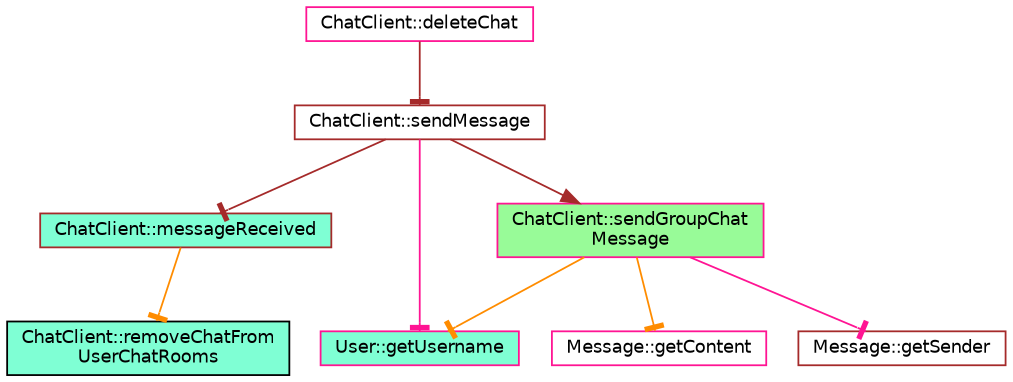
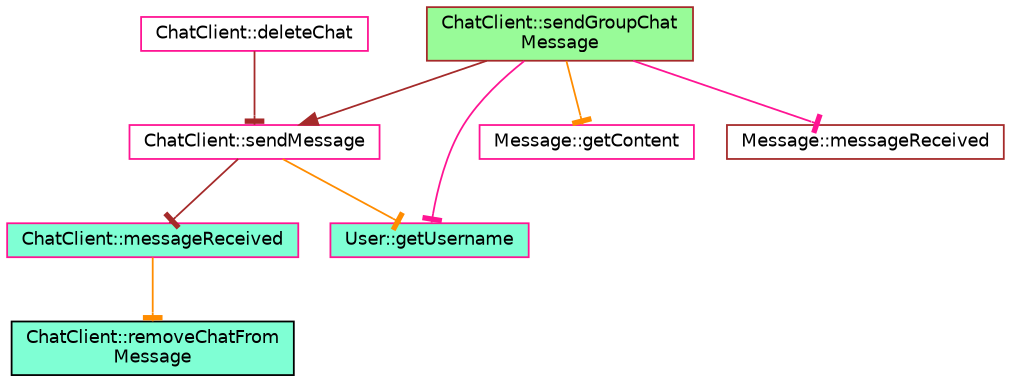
node "ChatClient::sendMessage": color brown -> deeppink
edge "ChatClient::sendMessage" -> "ChatClient::sendGroupChat Message": reversed
node "ChatClient::messageReceived": color brown -> deeppink
node "ChatClient::sendGroupChat Message": color deeppink -> brown
edge "ChatClient::sendMessage" -> "User::getUsername": color deeppink -> darkorange
edge "ChatClient::sendGroupChat Message" -> "User::getUsername": color darkorange -> deeppink
node "ChatClient::removeChatFrom UserChatRooms": label "ChatClient::removeChatFrom UserChatRooms" -> "ChatClient::removeChatFrom Message"
node "Message::getSender": label "Message::getSender" -> "Message::messageReceived"
